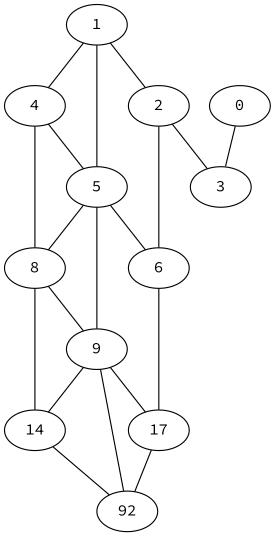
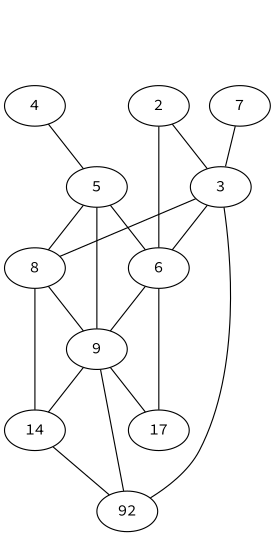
node "1": removed
node "0": label "0" -> "7"
edge "4" -- "8": now "3" -- "8"
edge "3" -- "6": added
edge "6" -- "9": added
edge "17" -- "92": now "3" -- "92"
